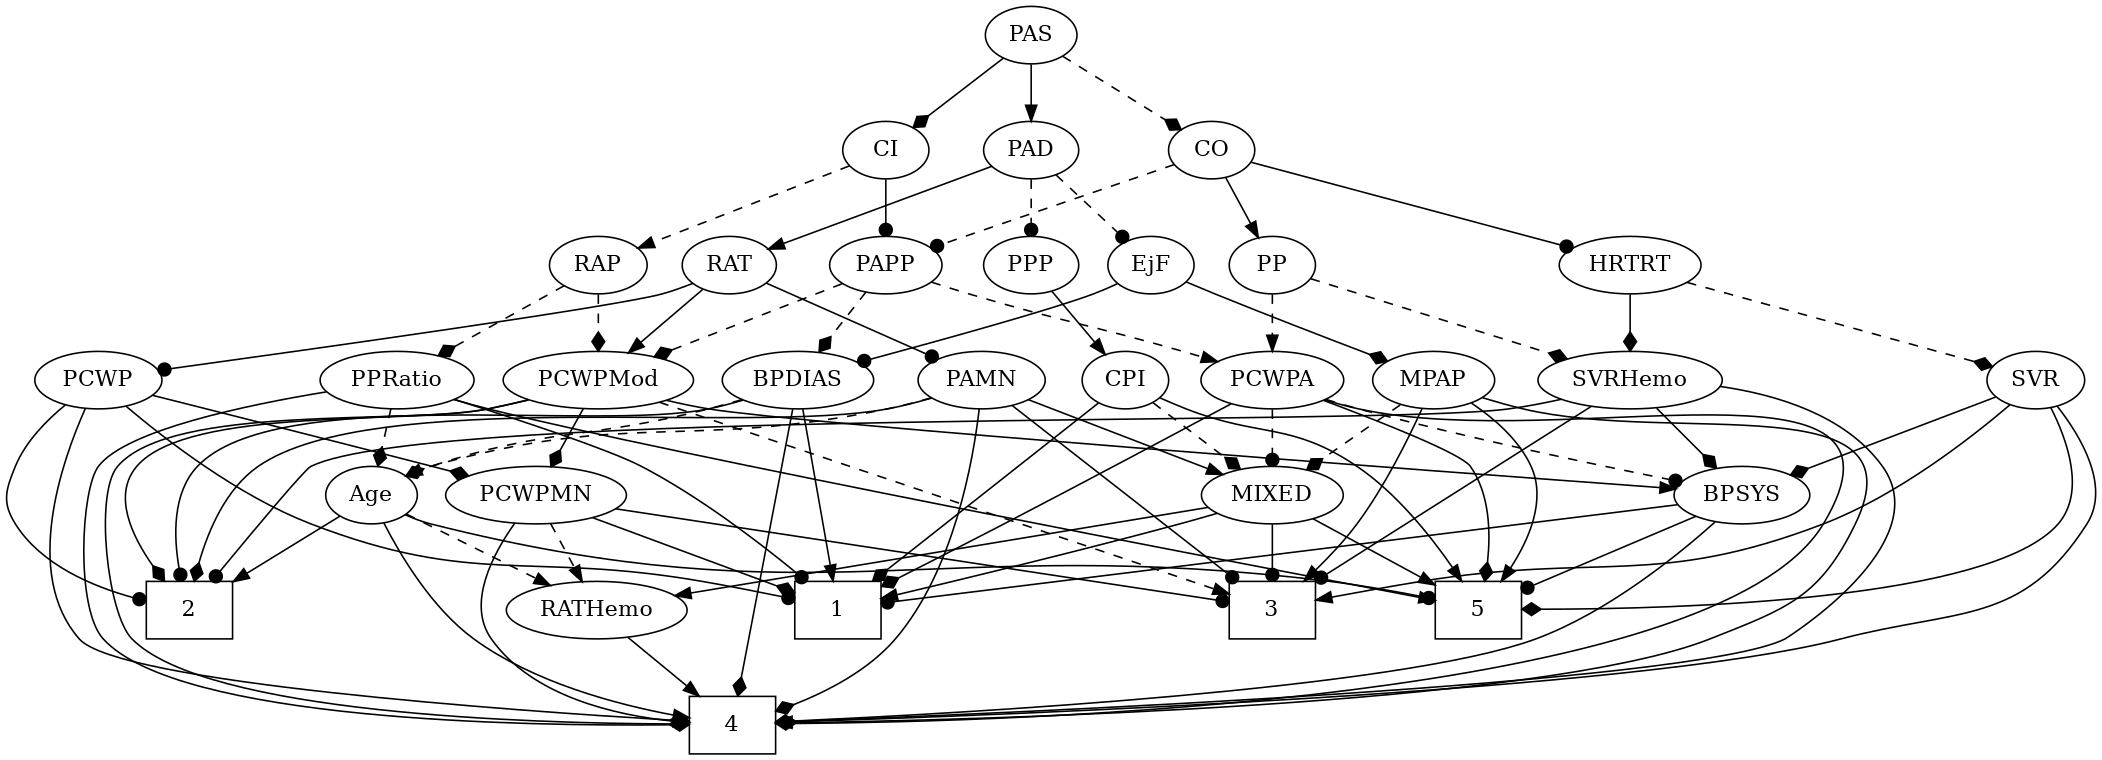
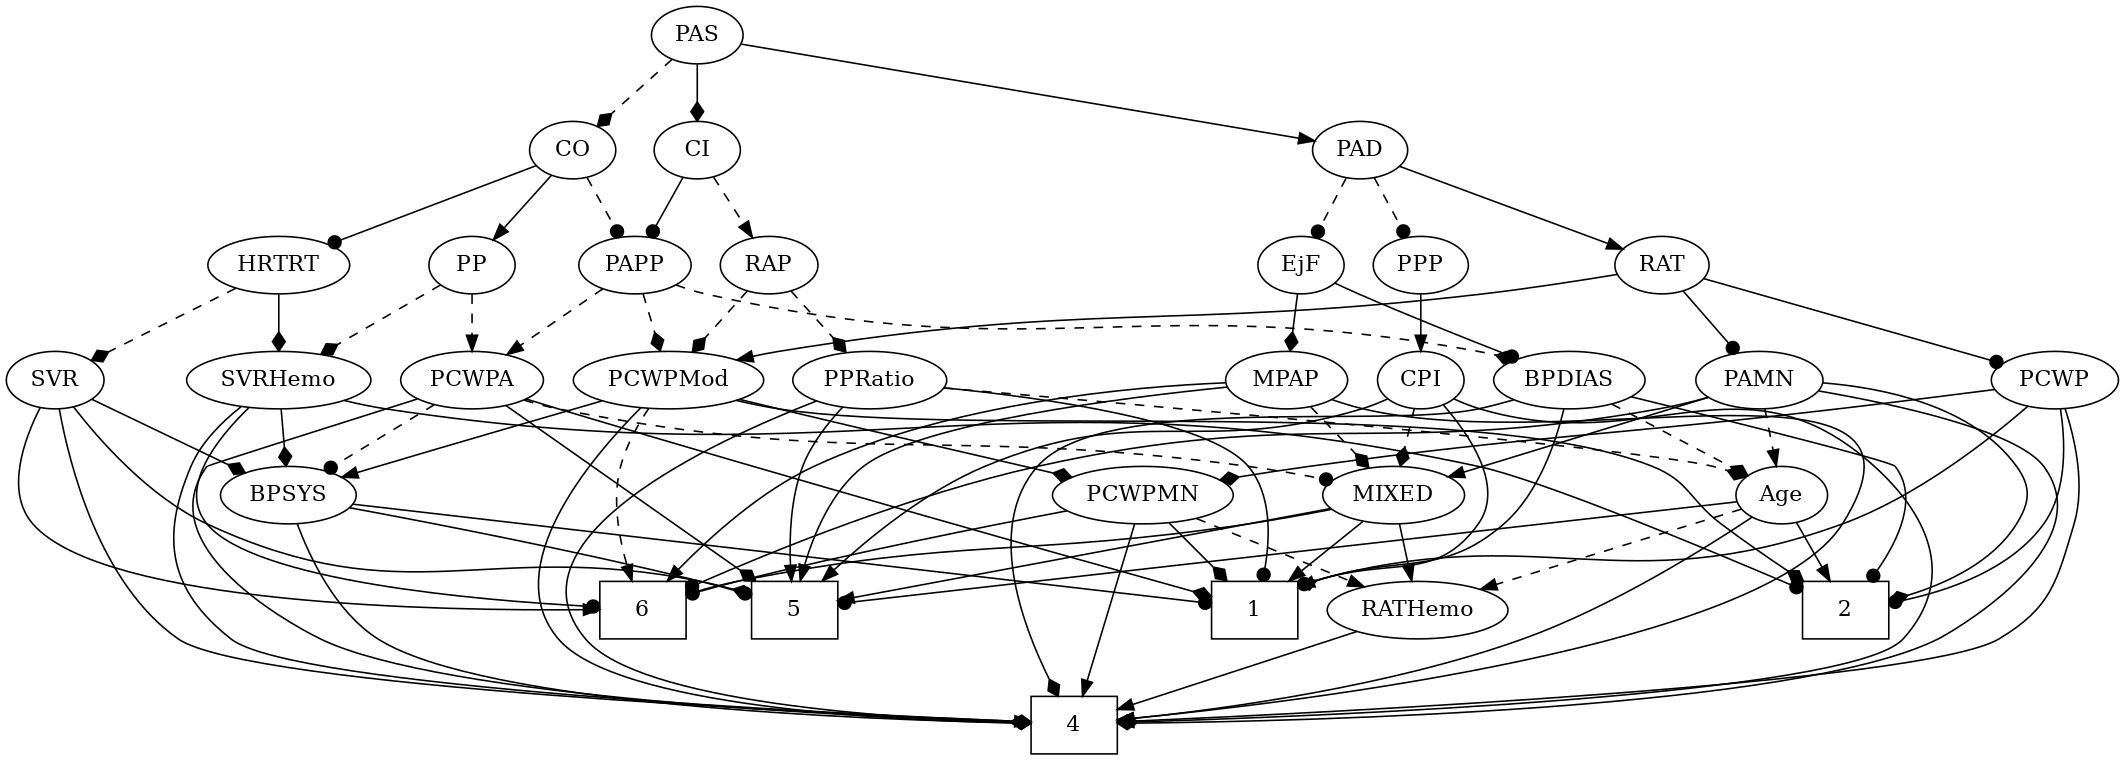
node "3": label "3" -> "6"
edge "CPI" -> "4": added
